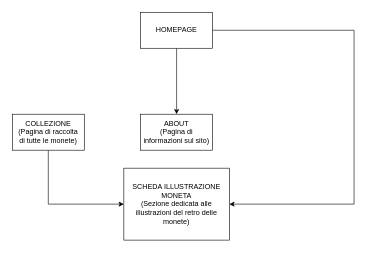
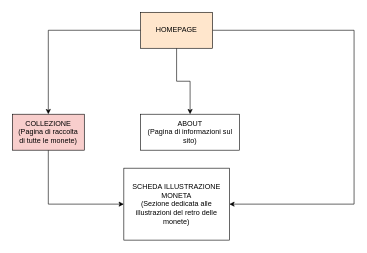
edge "HOMEPAGE" -> "COLLEZIONE (Pagina di raccolta di tutte le monete)": added
node "HOMEPAGE": fillcolor #ffffff -> #ffe6cc
node "COLLEZIONE (Pagina di raccolta di tutte le monete)": fillcolor #ffffff -> #f8cecc
node "ABOUT (Pagina di informazioni sul sito)": size 72x36 -> 99x36
